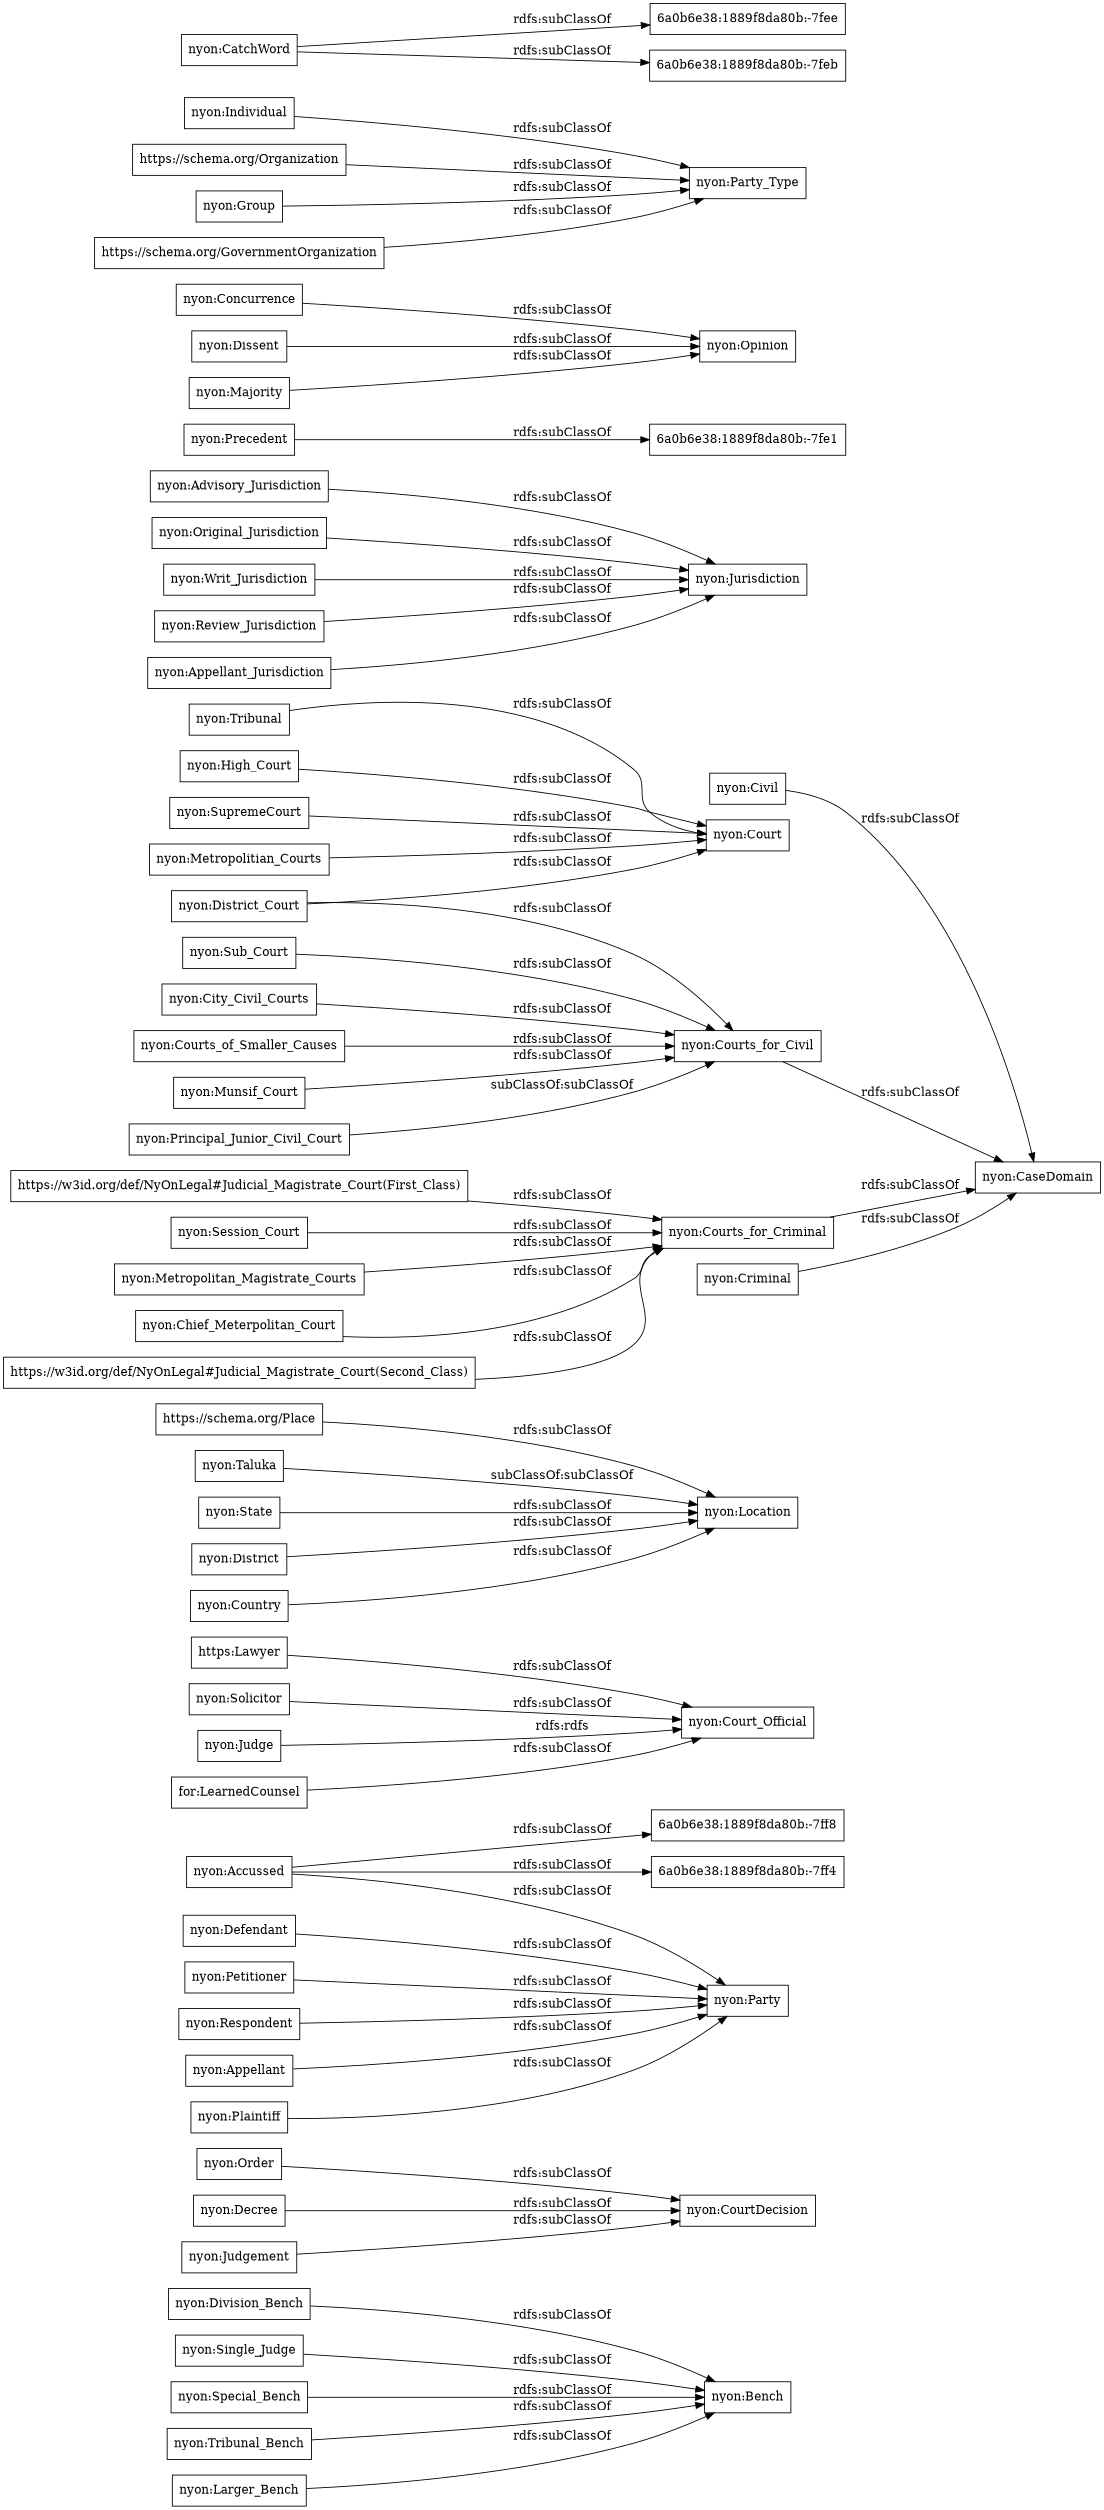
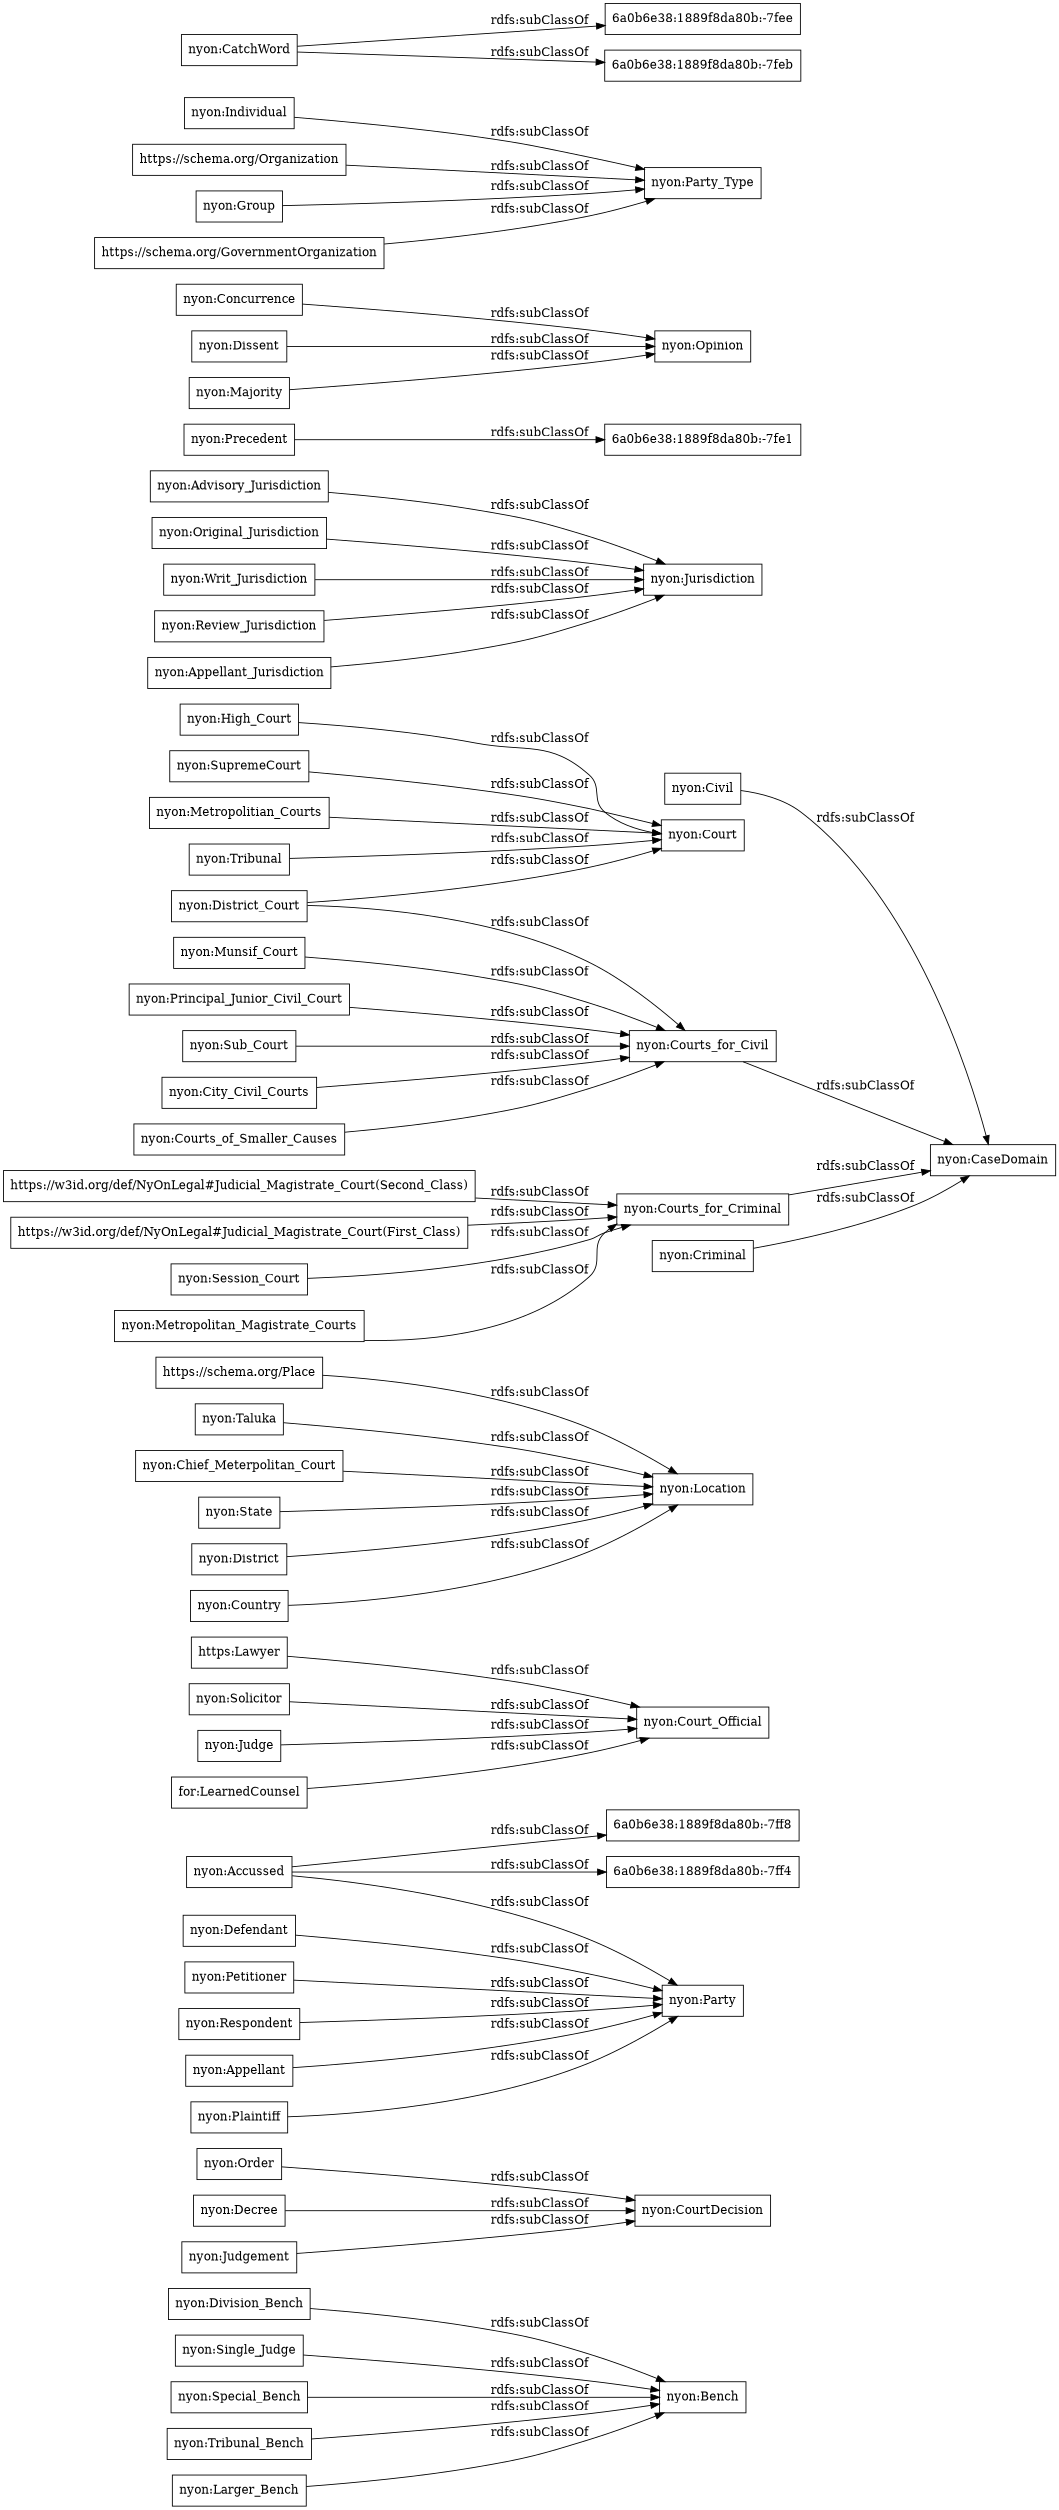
edge "nyon:Principal_Junior_Civil_Court" -> "nyon:Courts_for_Civil": label "subClassOf:subClassOf" -> "rdfs:subClassOf"
edge "nyon:Chief_Meterpolitan_Court" -> "nyon:Courts_for_Criminal": now "nyon:Chief_Meterpolitan_Court" -> "nyon:Location"
edge "nyon:Taluka" -> "nyon:Location": label "subClassOf:subClassOf" -> "rdfs:subClassOf"
edge "nyon:Judge" -> "nyon:Court_Official": label "rdfs:rdfs" -> "rdfs:subClassOf"
